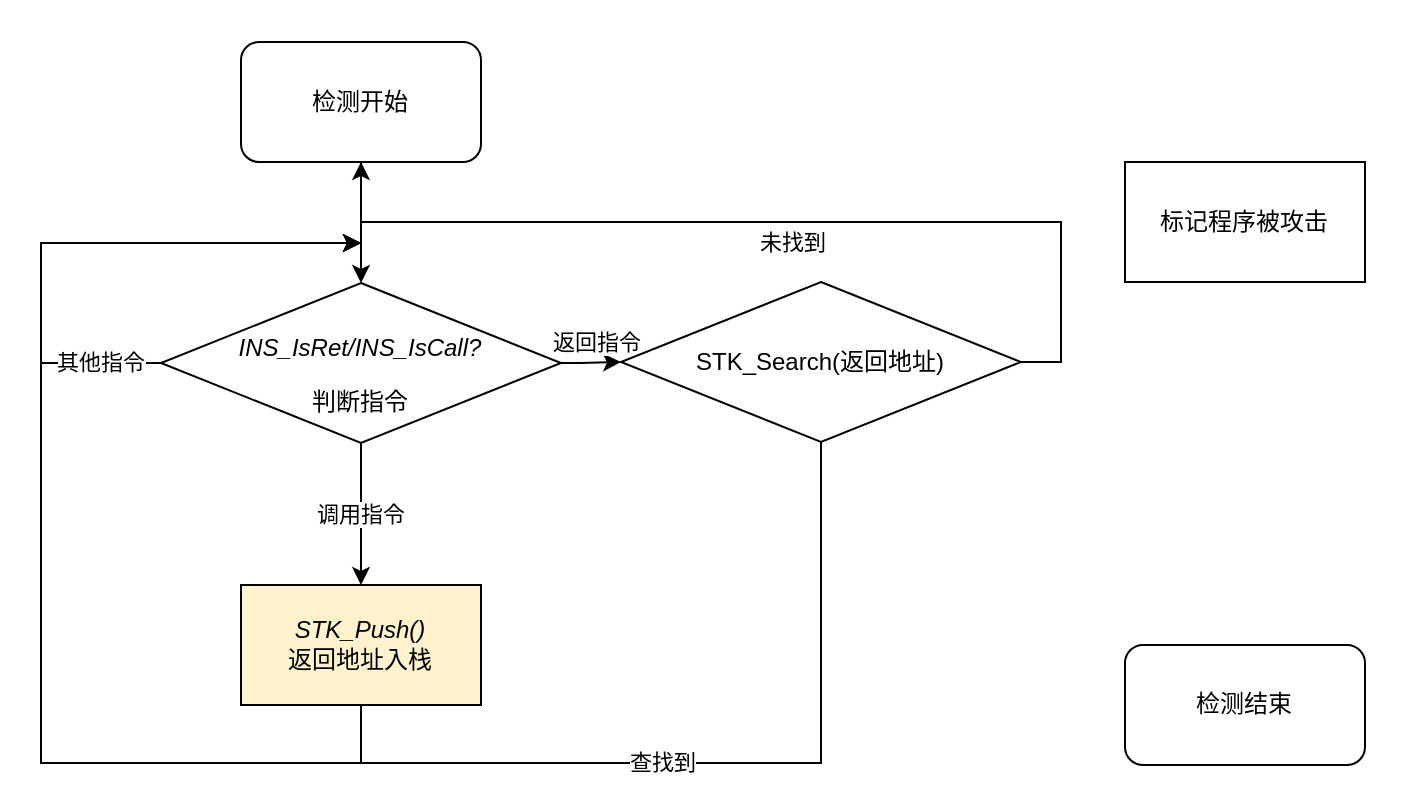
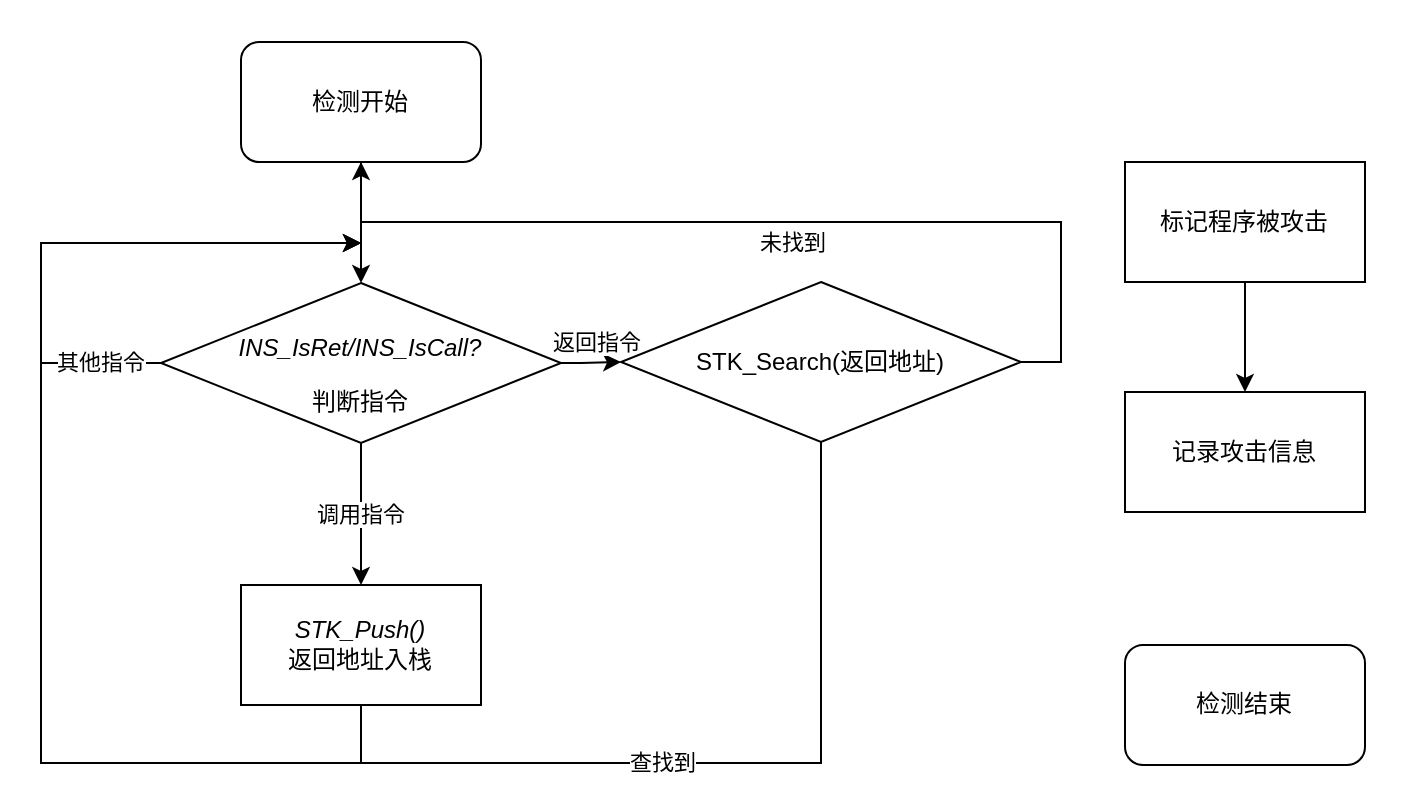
edge "标记程序被攻击" -> "记录攻击信息": added
node "记录攻击信息": added
node "STK_Push() 返回地址入栈": fillcolor #fff2cc -> #ffffff
